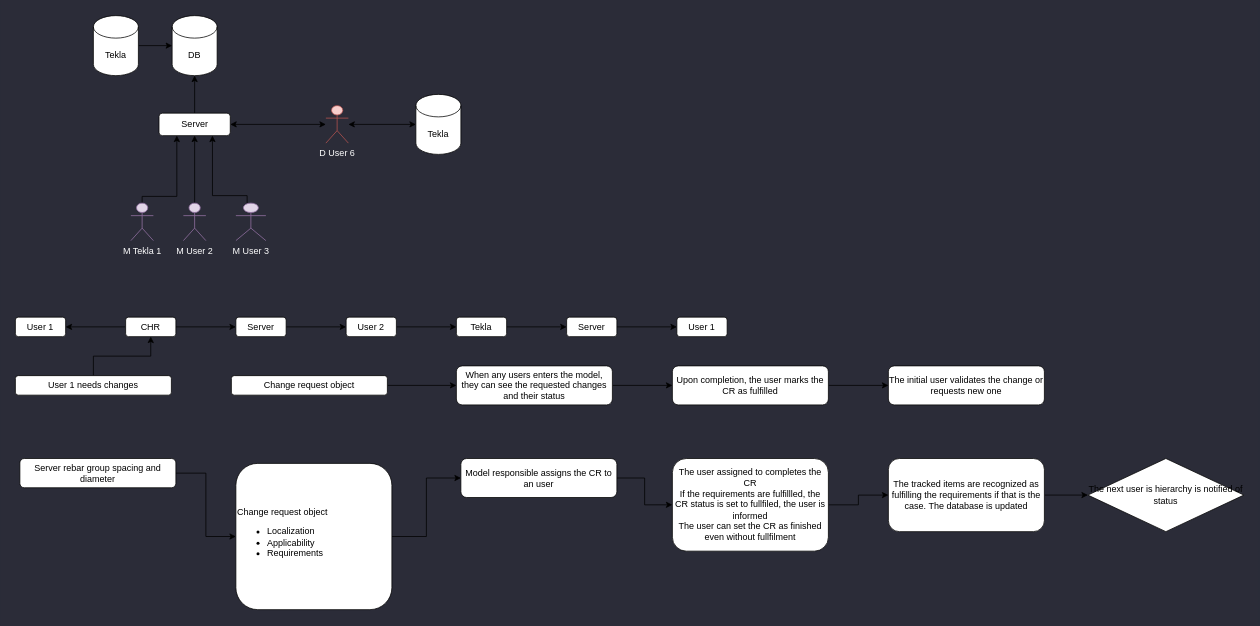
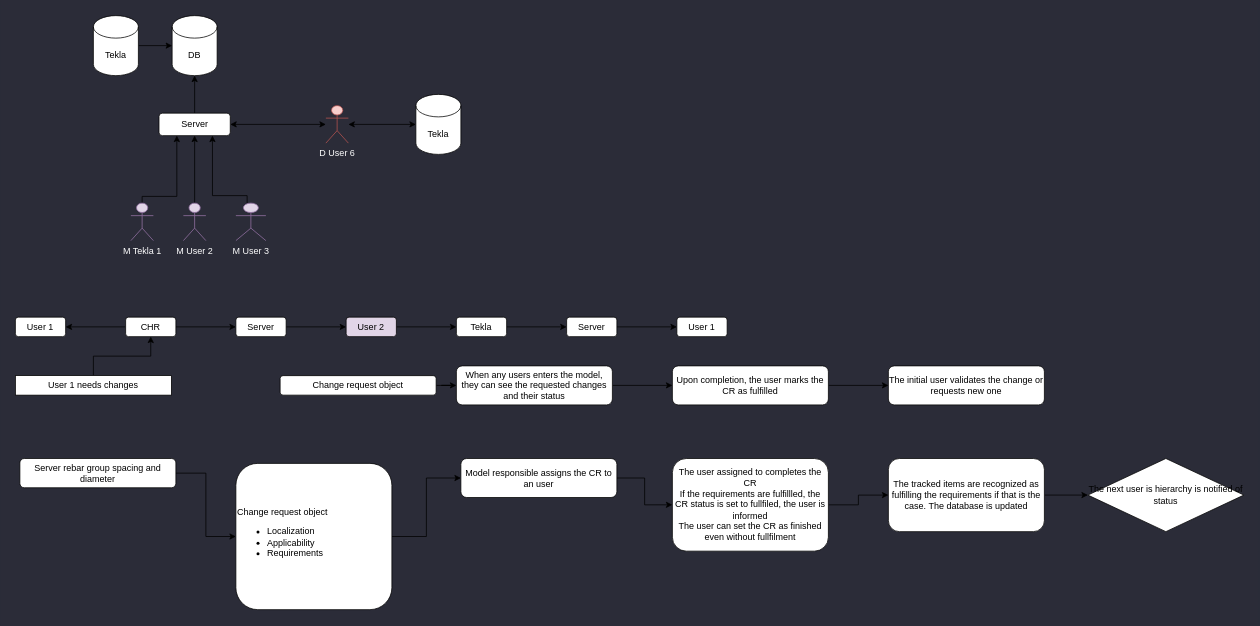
node "User 2": fillcolor #ffffff -> #e1d5e7
node "User 1 needs changes": shape rounded rectangle -> rectangle
node "Change request object": moved (309, 385) -> (358, 385)
